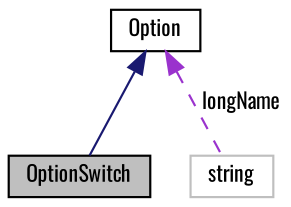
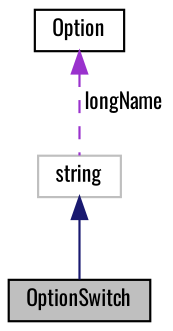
edge "OptionSwitch" -> "Option": now "OptionSwitch" -> "string"
